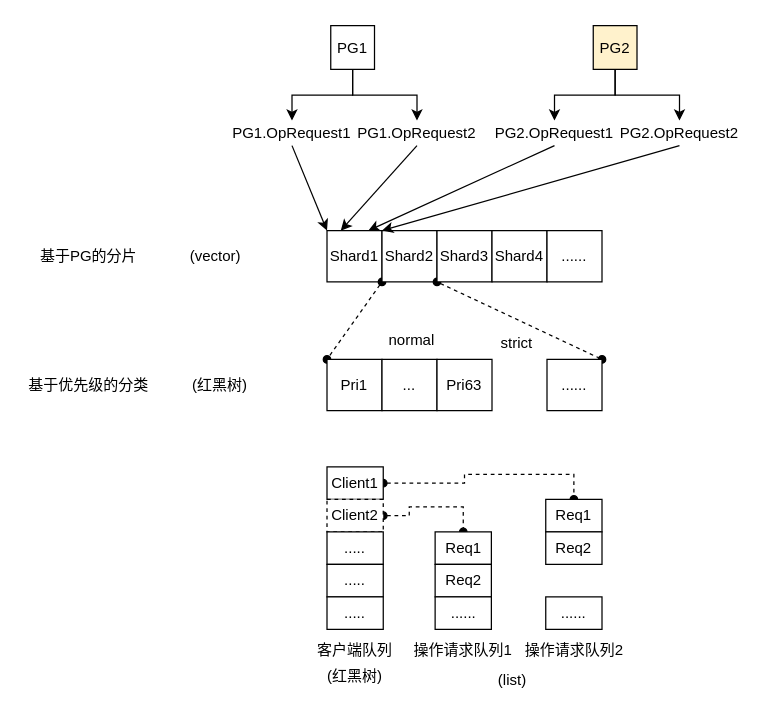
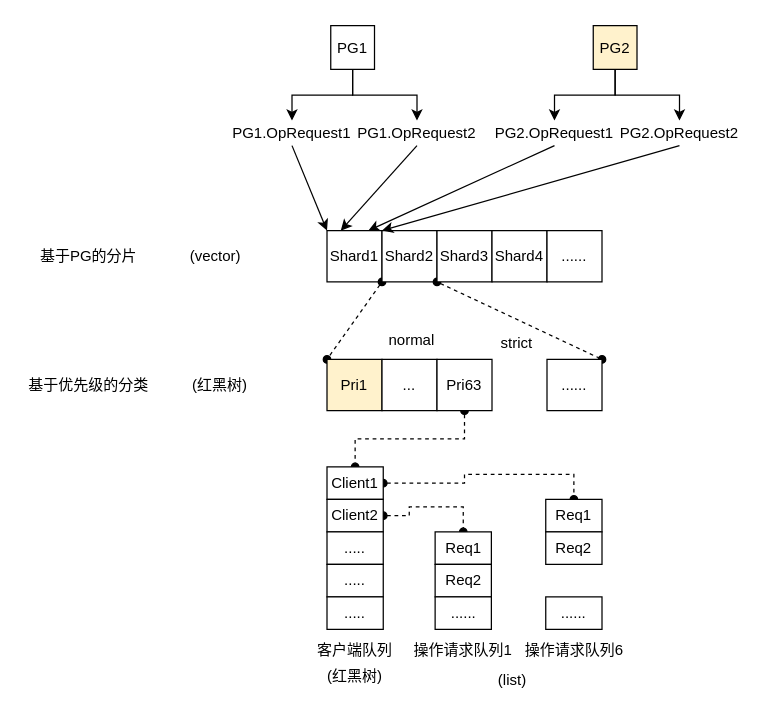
node "Pri1": fillcolor #ffffff -> #fff2cc
edge "Pri63" -- "Client1": added
node "Client2": style dashed -> solid
node "操作请求队列2": label "操作请求队列2" -> "操作请求队列6"
